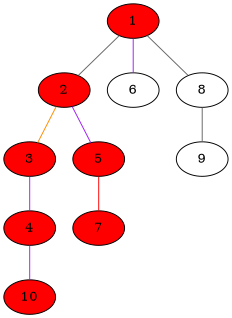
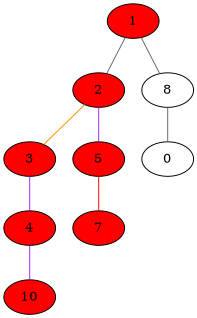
node "6": removed
node "9": label "9" -> "0"
